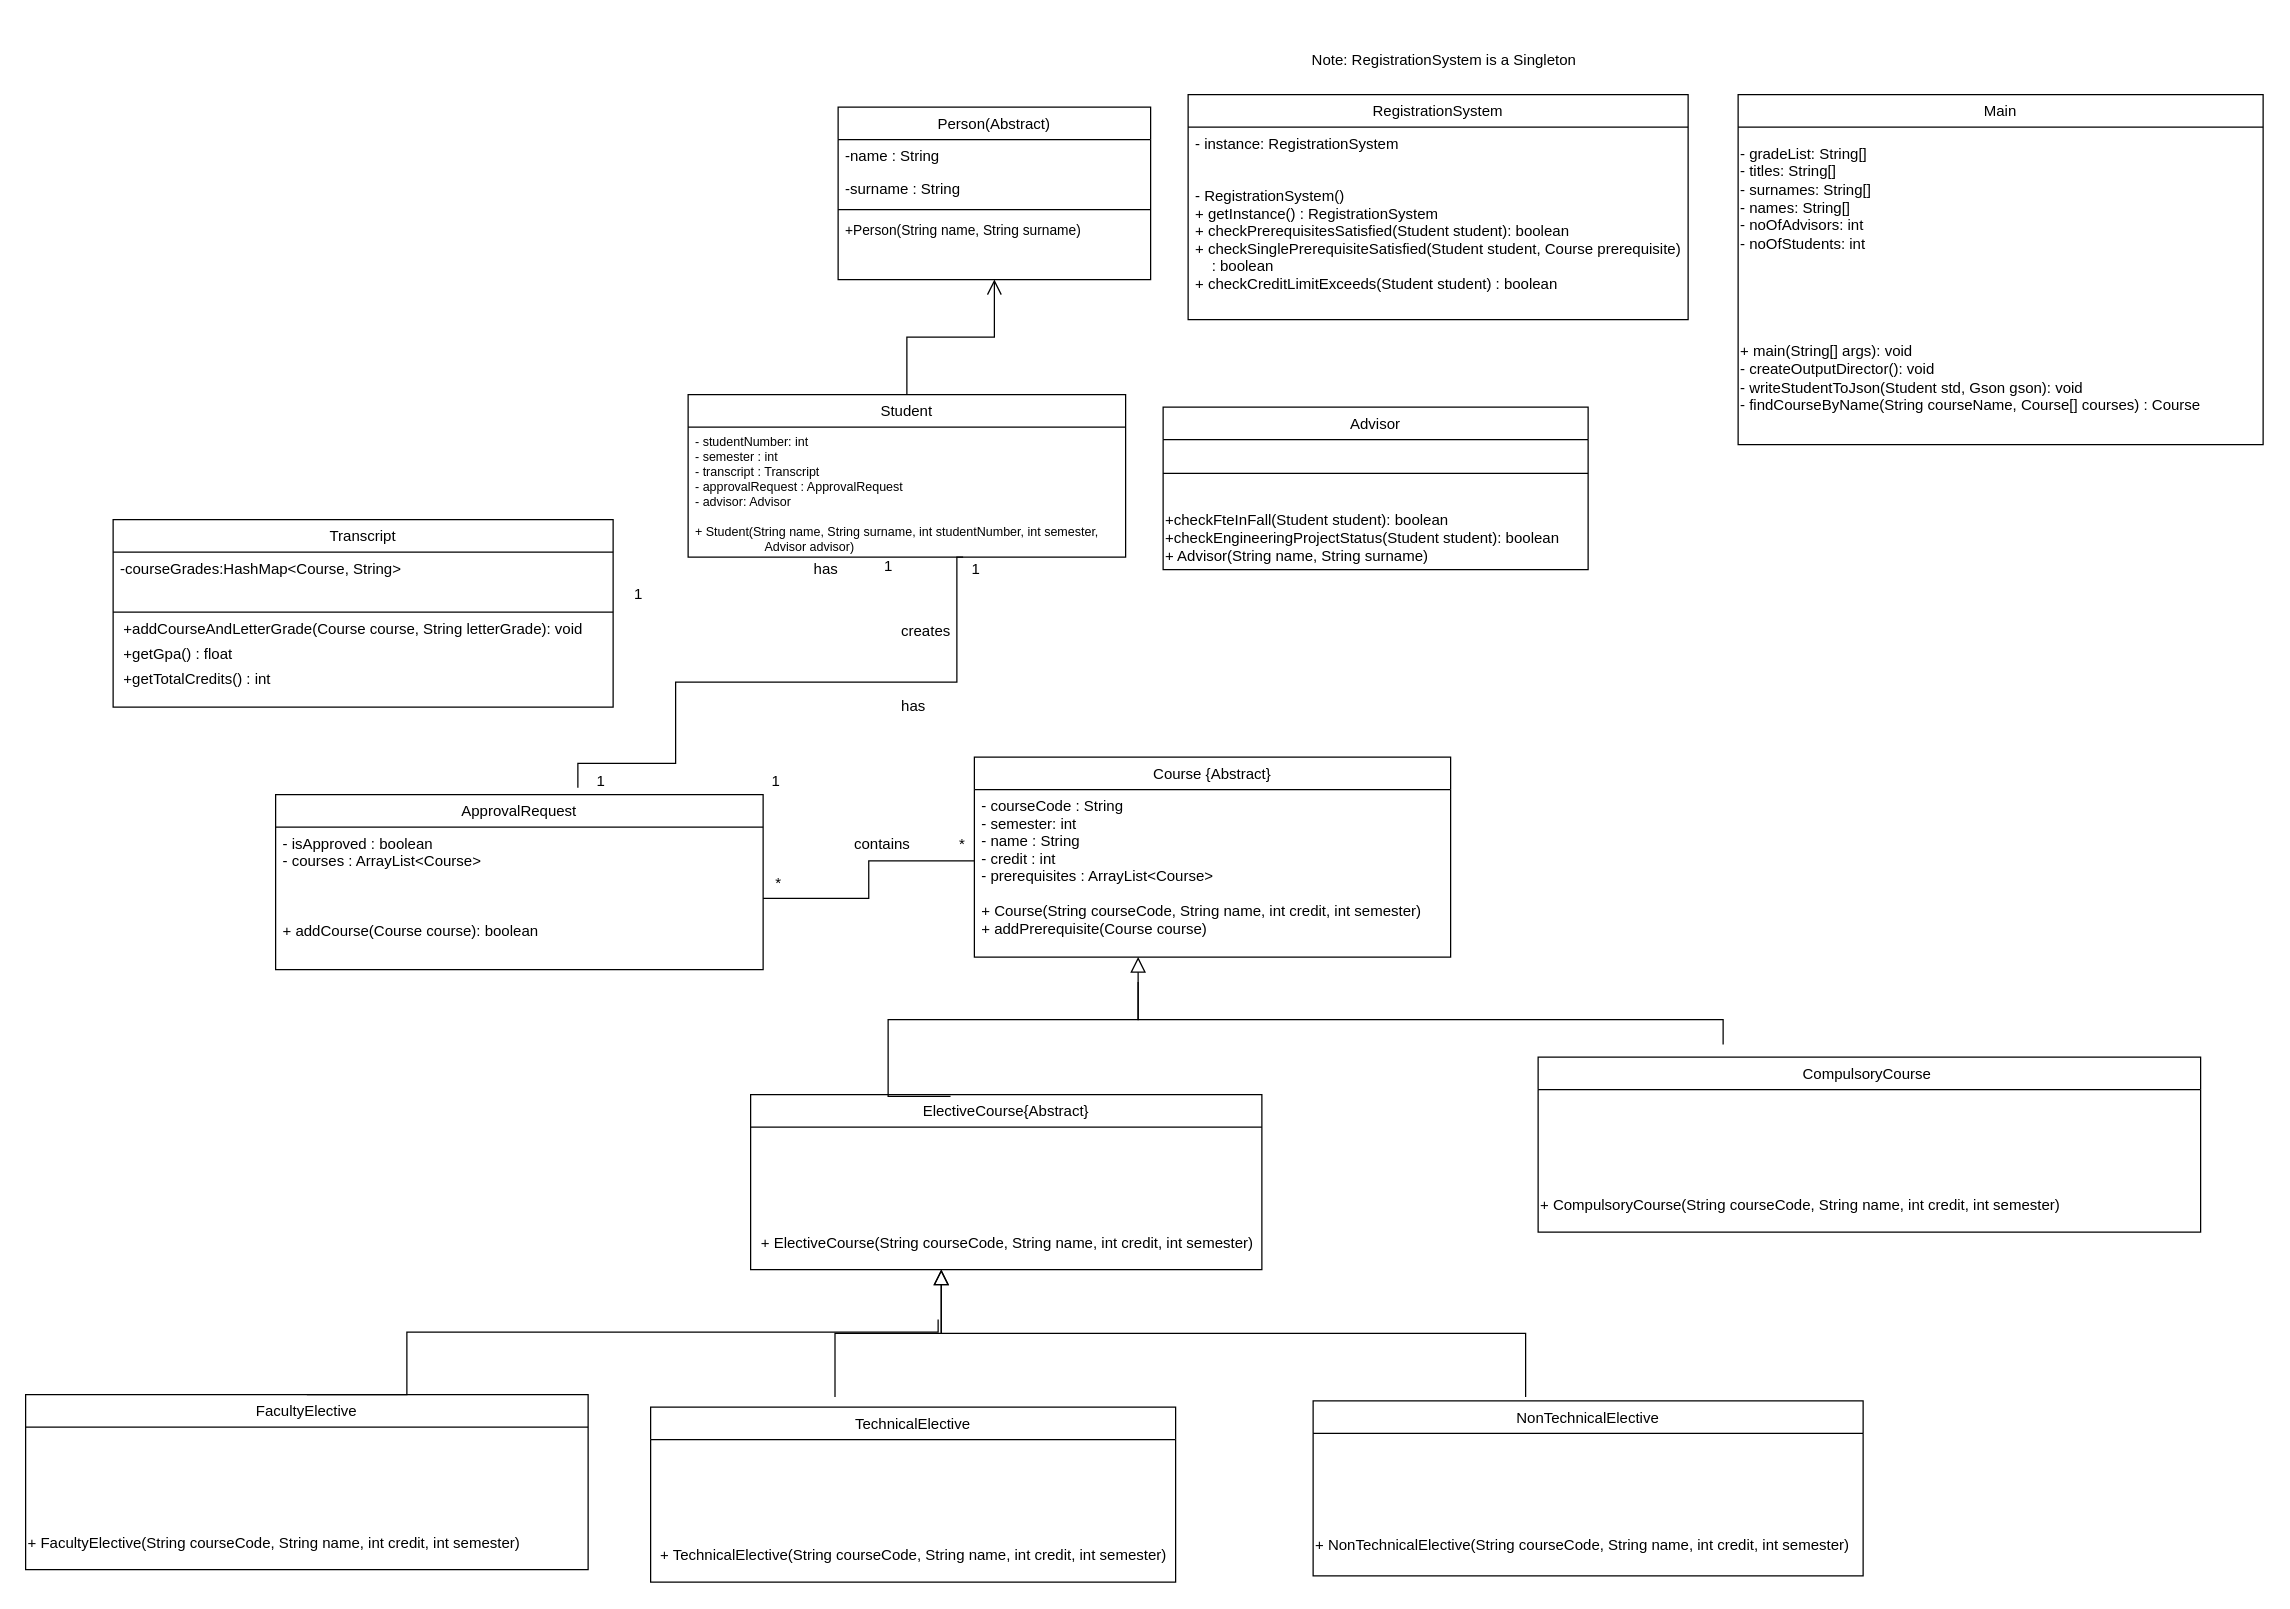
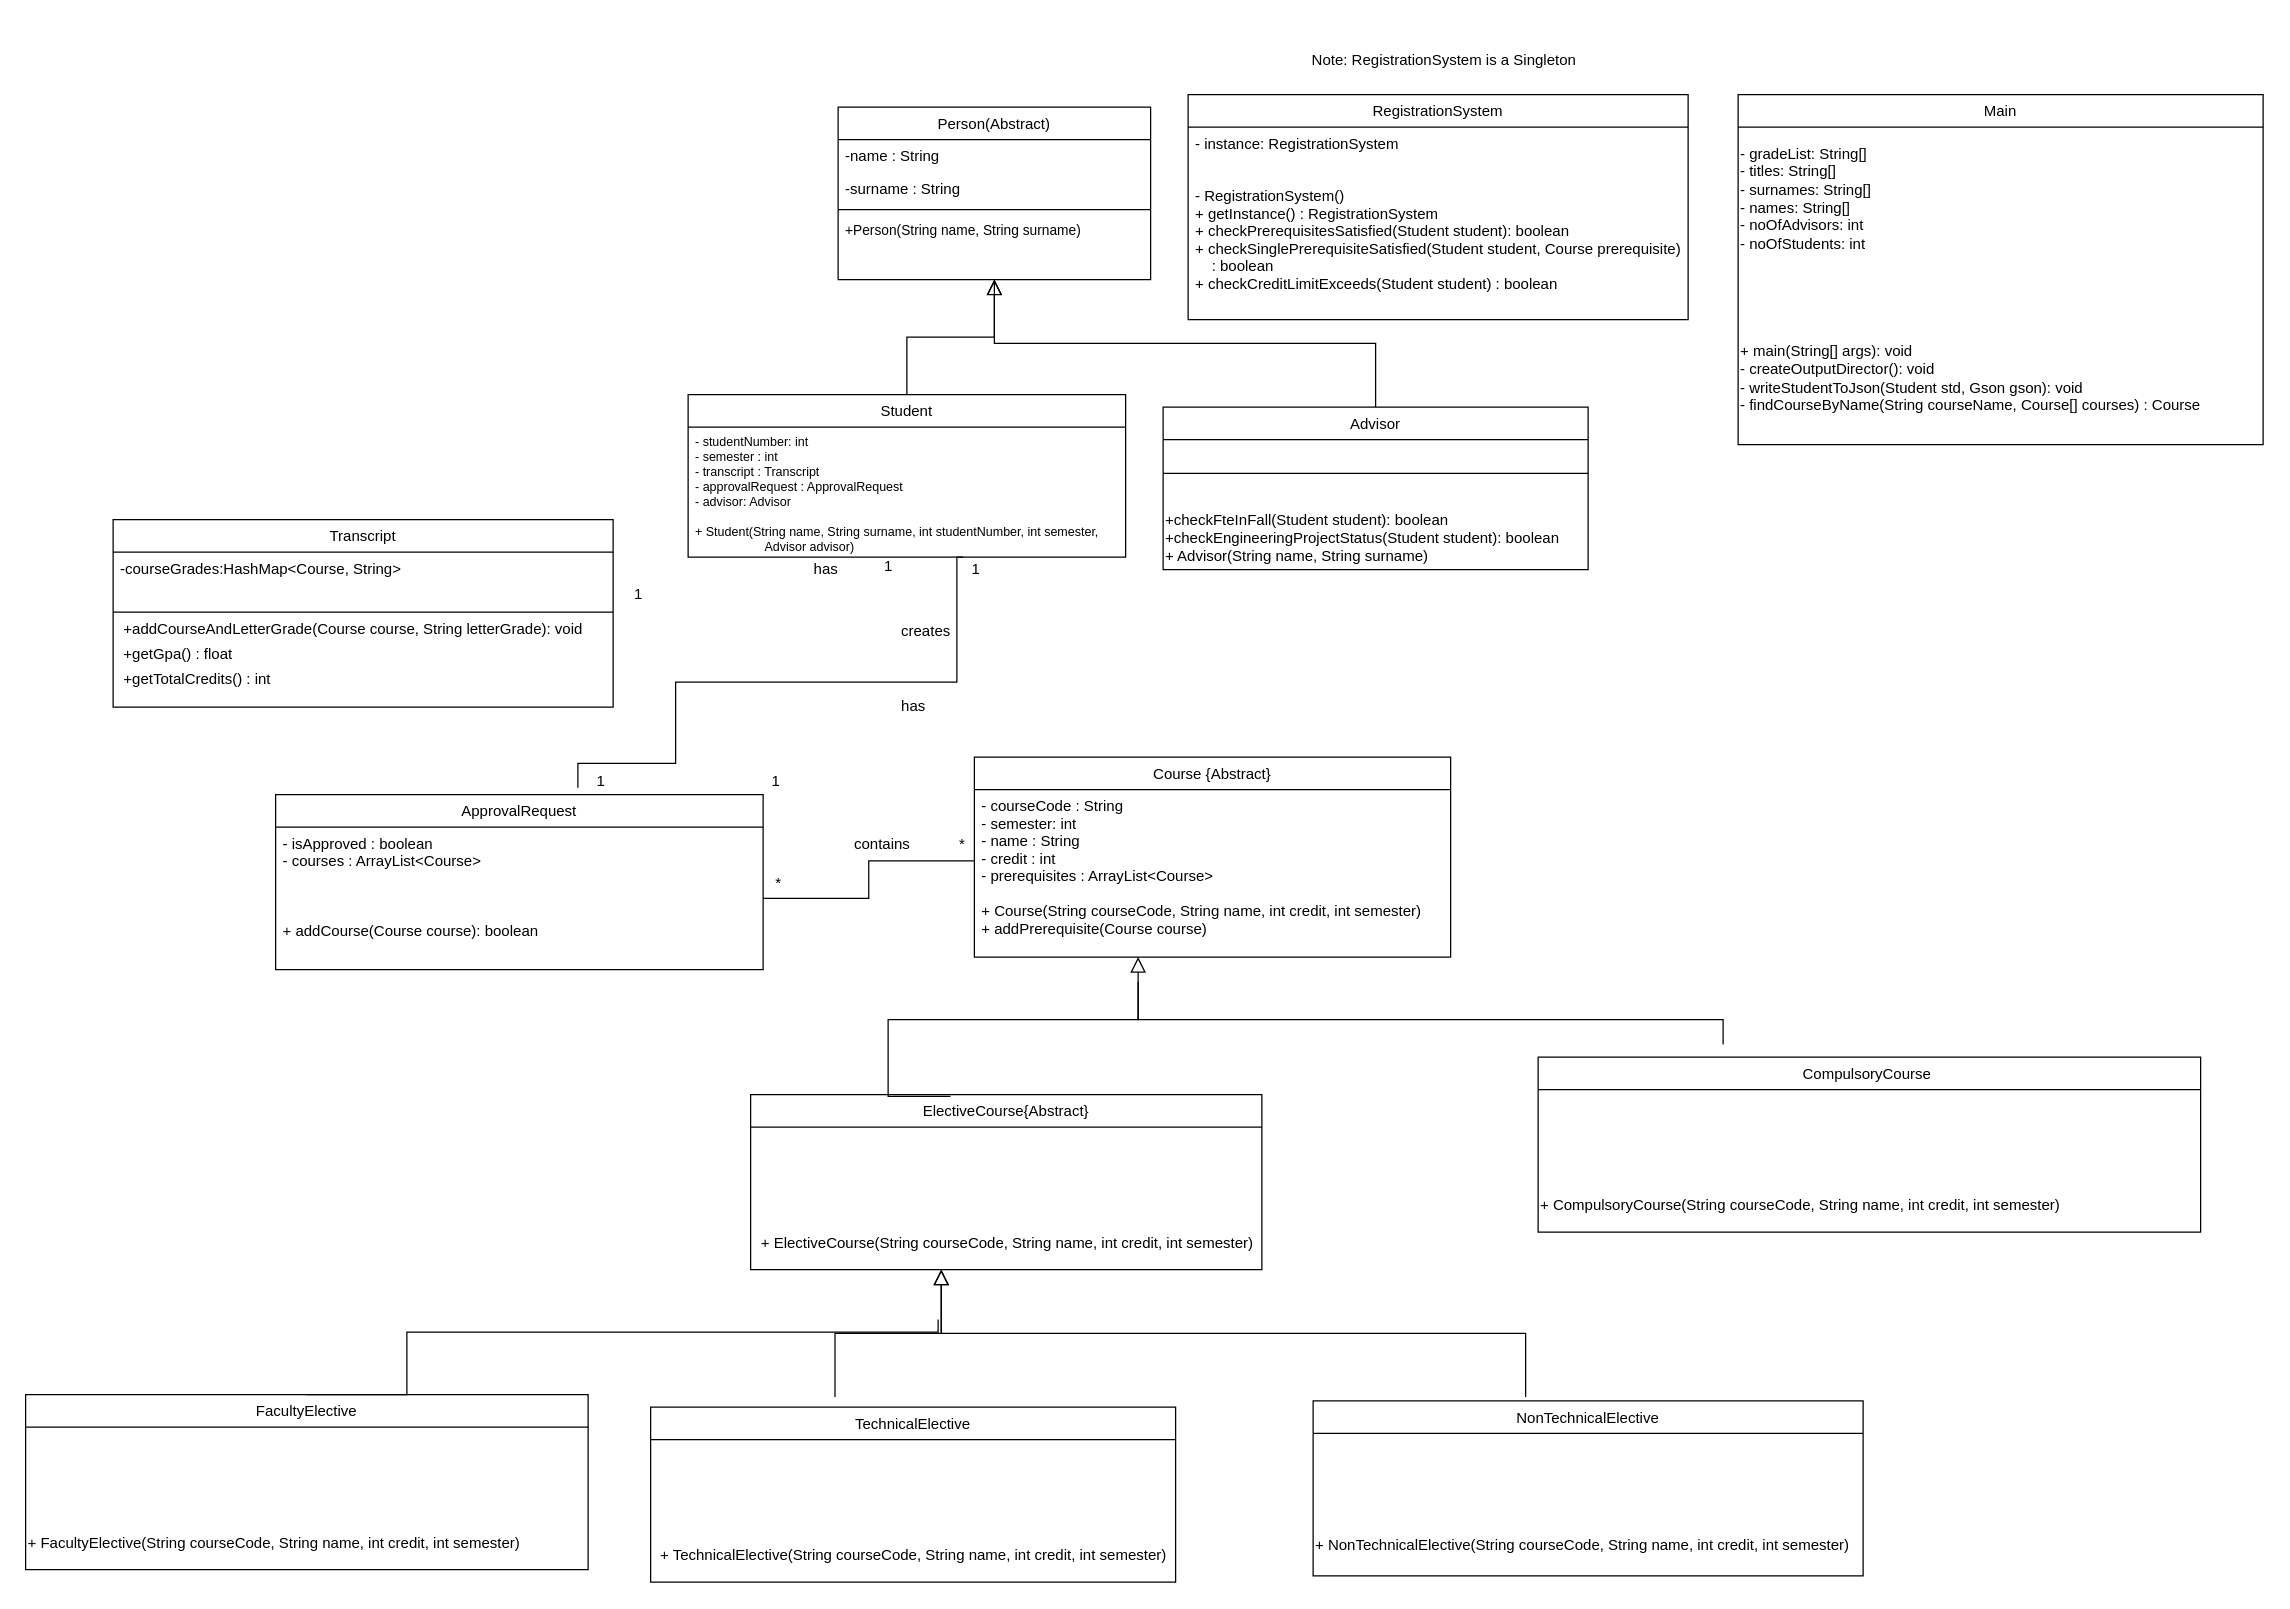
edge "Advisor" -> "Person(Abstract)": added
